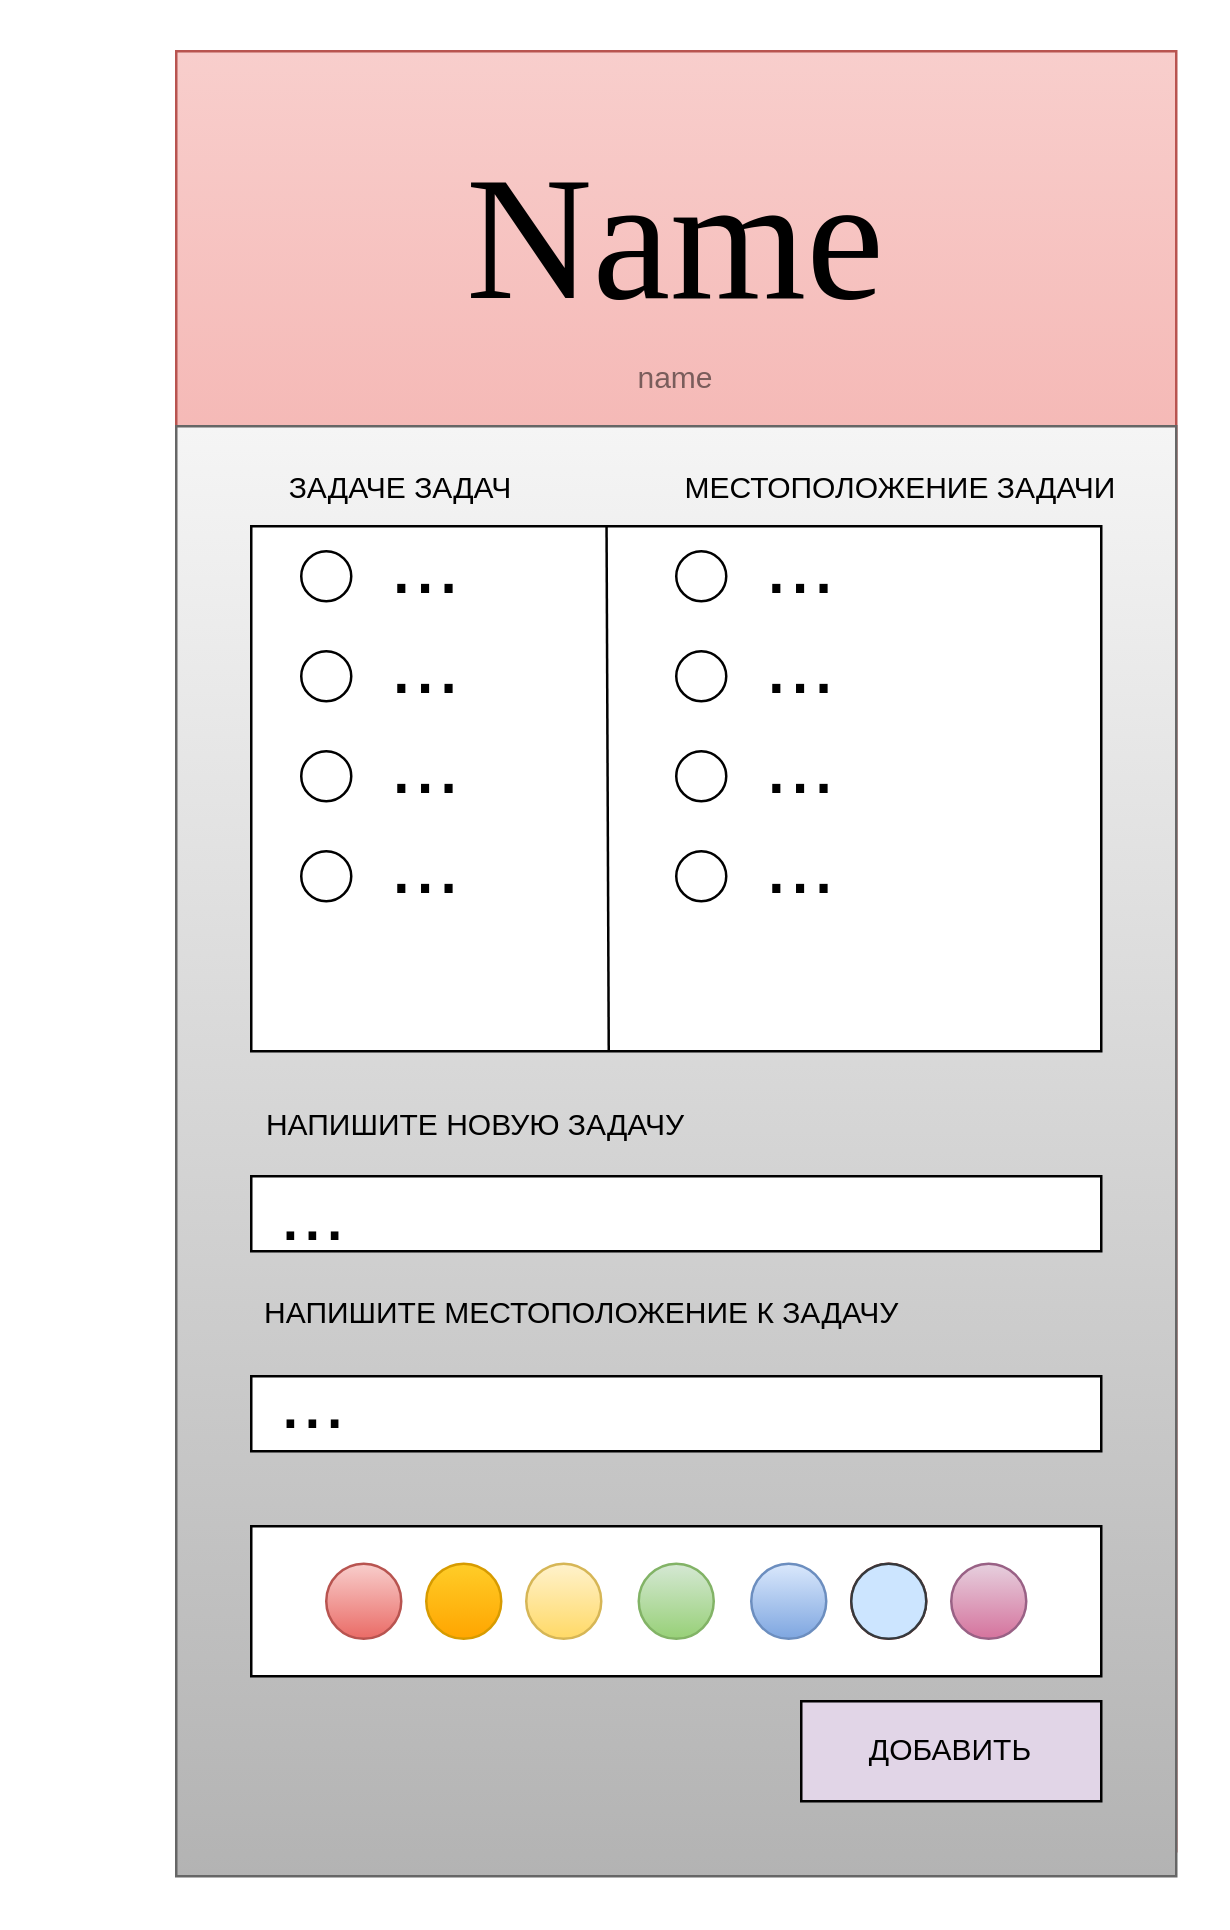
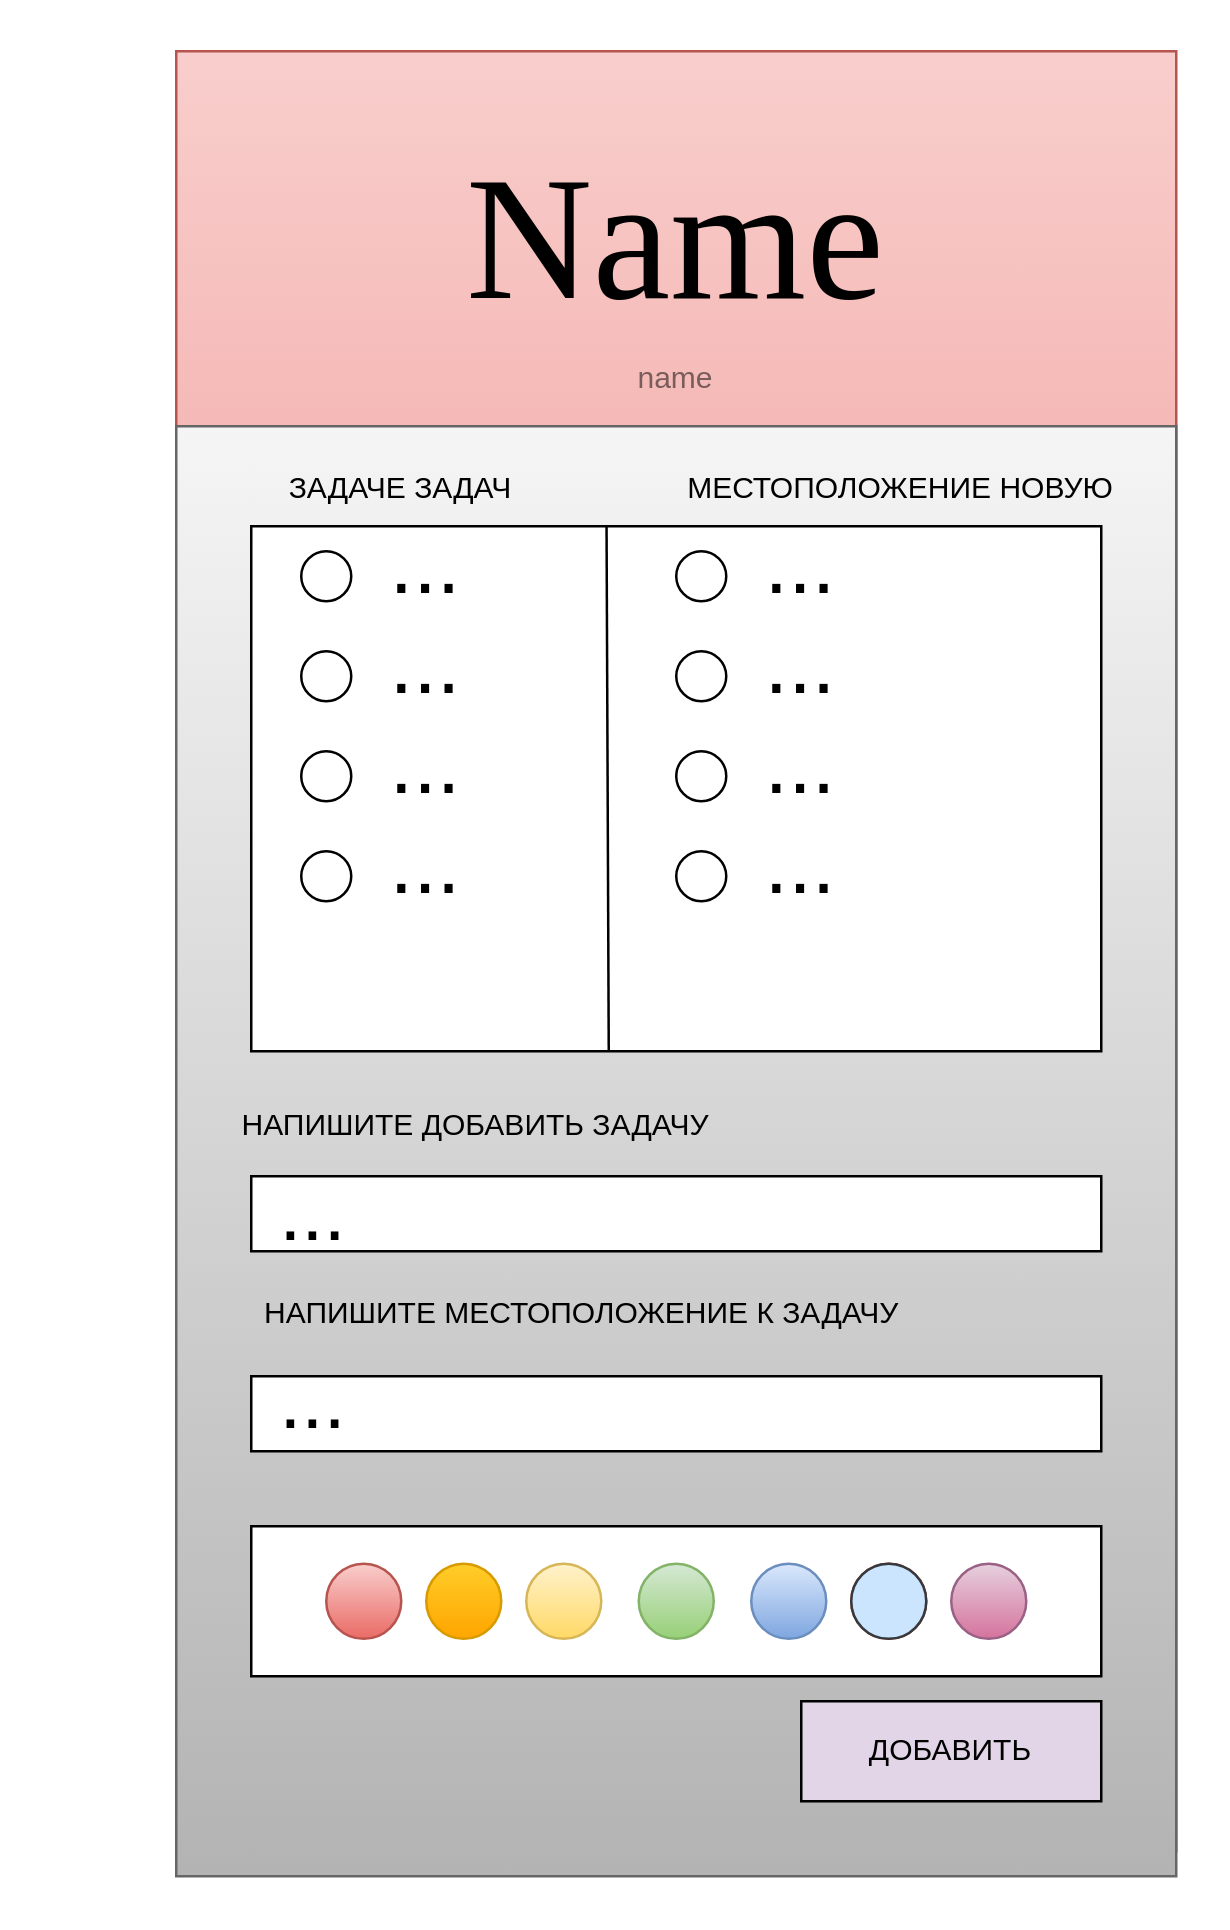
node "МЕСТОПОЛОЖЕНИЕ ЗАДАЧИ": label "МЕСТОПОЛОЖЕНИЕ ЗАДАЧИ" -> "МЕСТОПОЛОЖЕНИЕ НОВУЮ"
node "НАПИШИТЕ НОВУЮ ЗАДАЧУ": label "НАПИШИТЕ НОВУЮ ЗАДАЧУ" -> "НАПИШИТЕ ДОБАВИТЬ ЗАДАЧУ"
